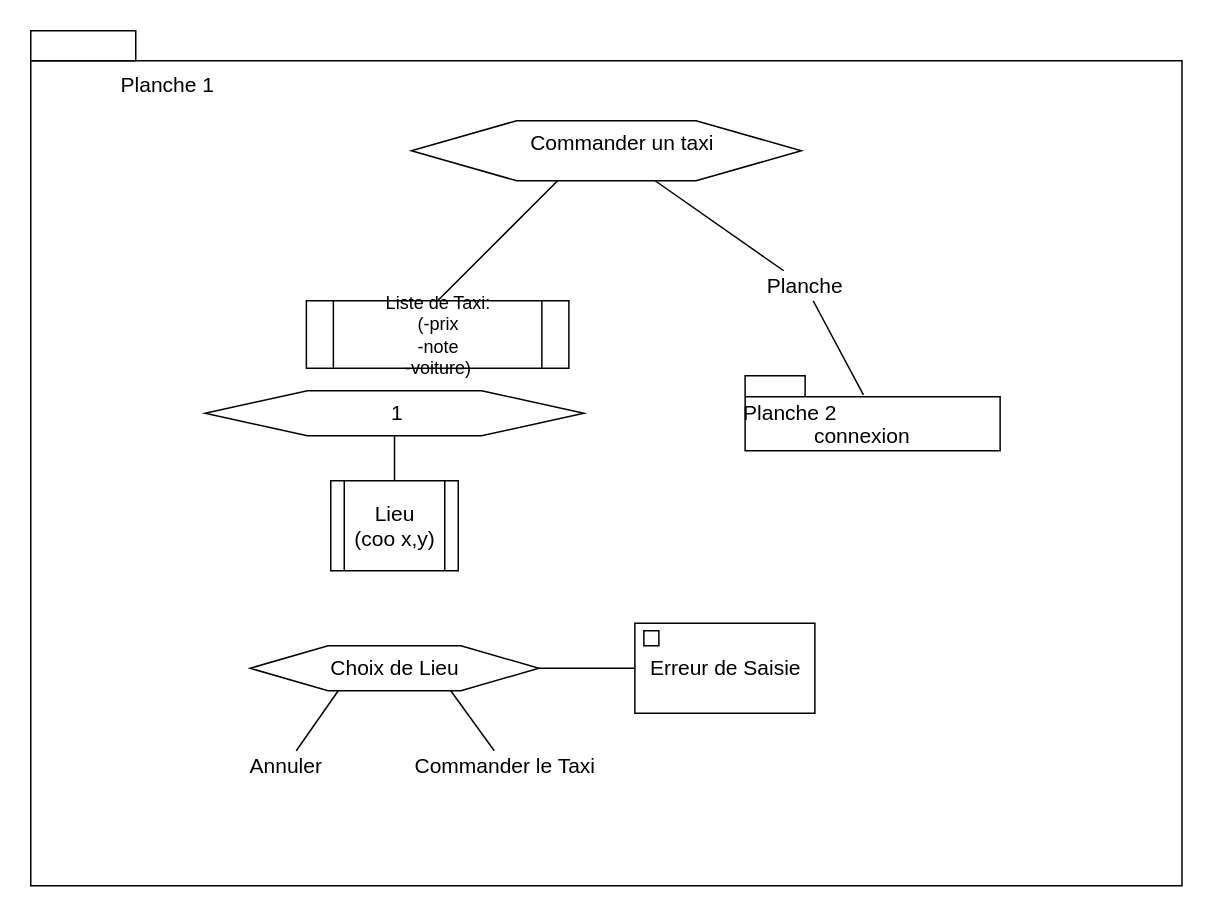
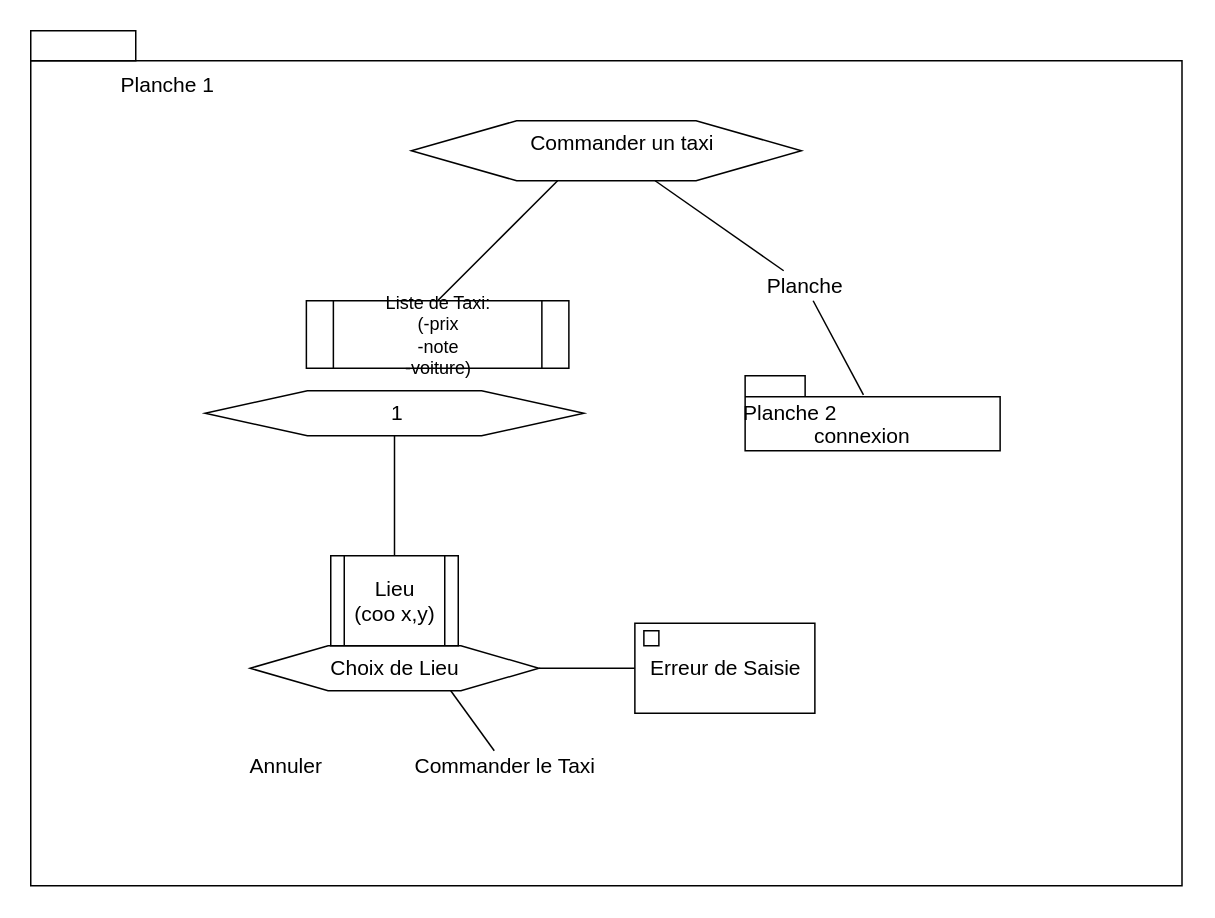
node "Lieu (coo x,y)": moved (395, 526) -> (395, 601)
edge "Choix de Lieu" -- "Annuler": removed
